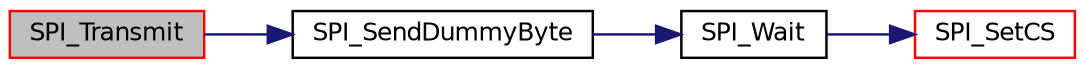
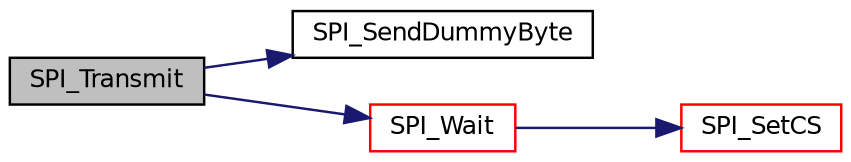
node "SPI_Transmit": color red -> black
edge "SPI_SendDummyByte" -> "SPI_Wait": now "SPI_Transmit" -> "SPI_Wait"
node "SPI_Wait": color black -> red
